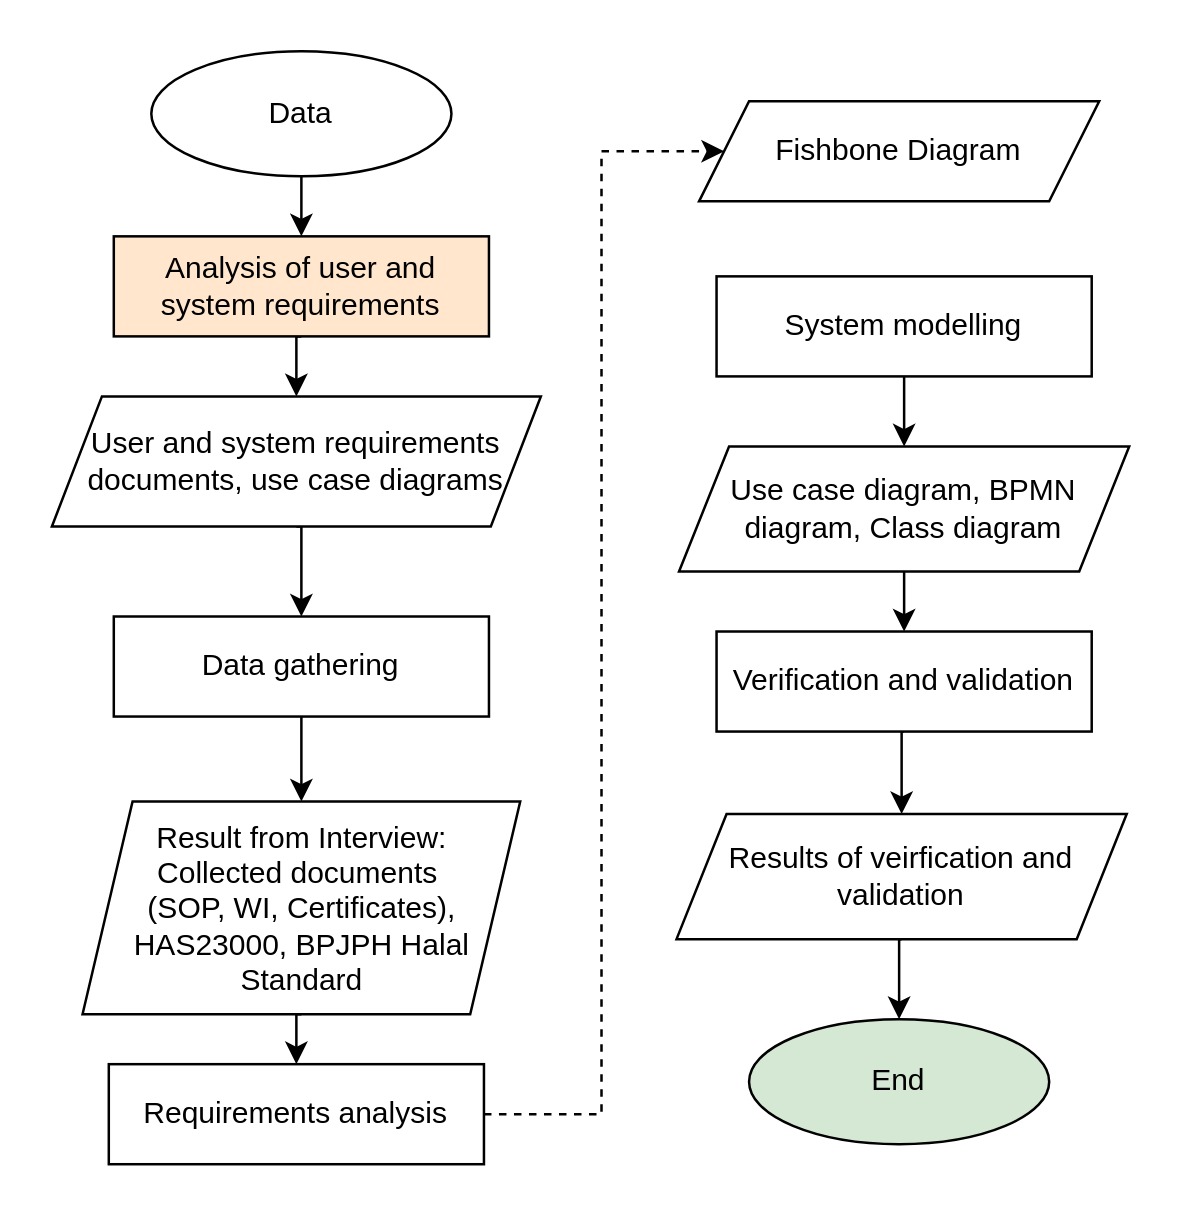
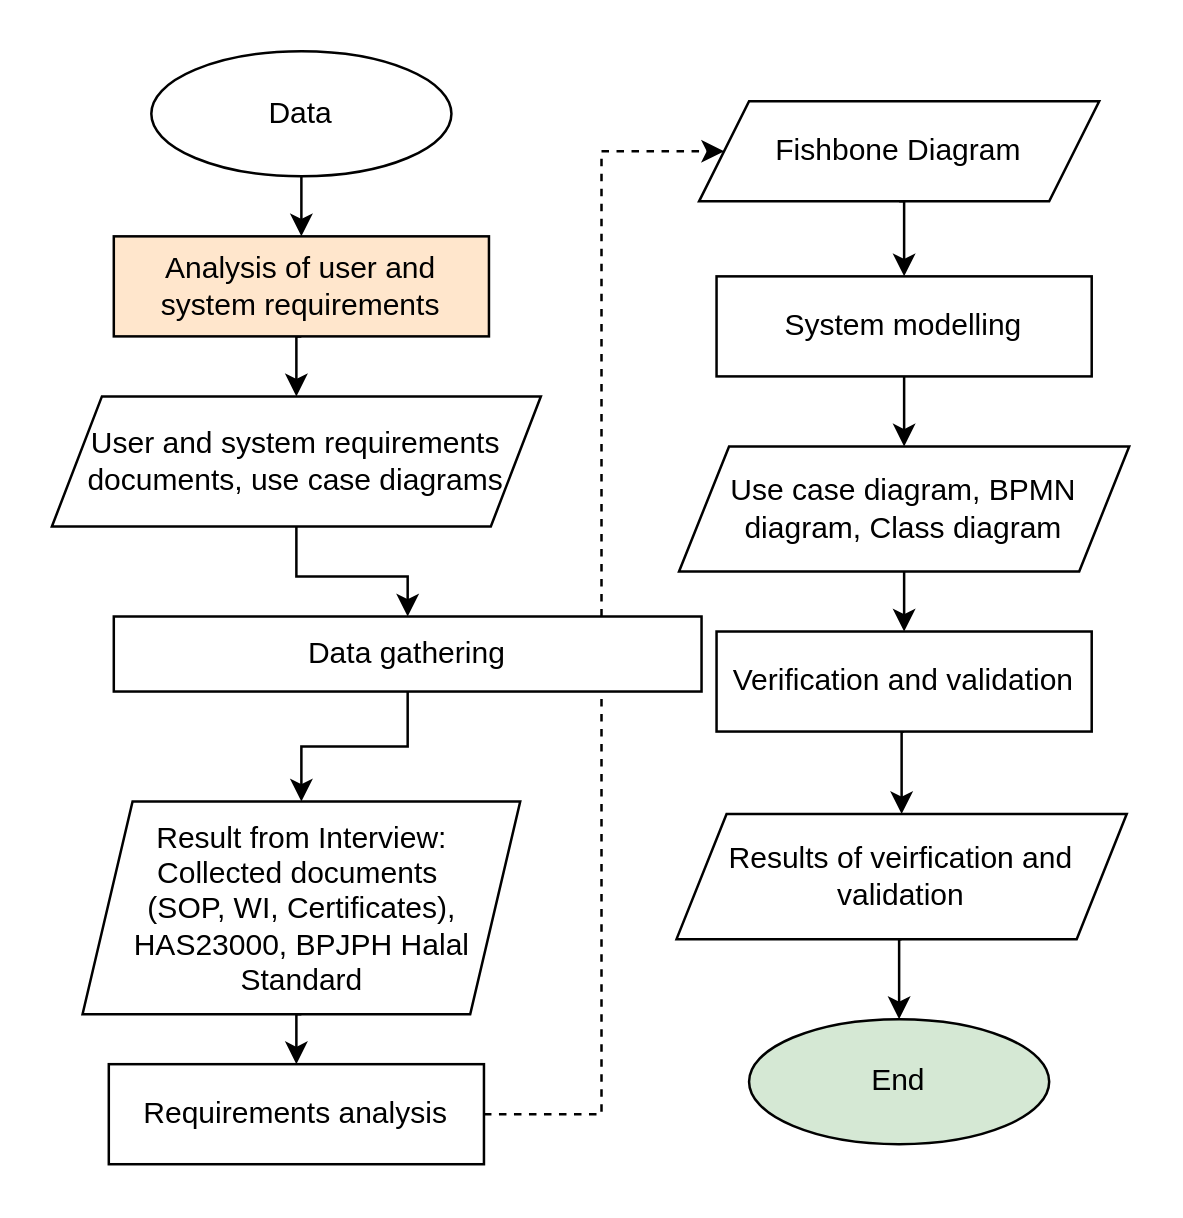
edge "Fishbone Diagram" -> "System modelling": added
node "Data gathering": size 375x100 -> 588x75
